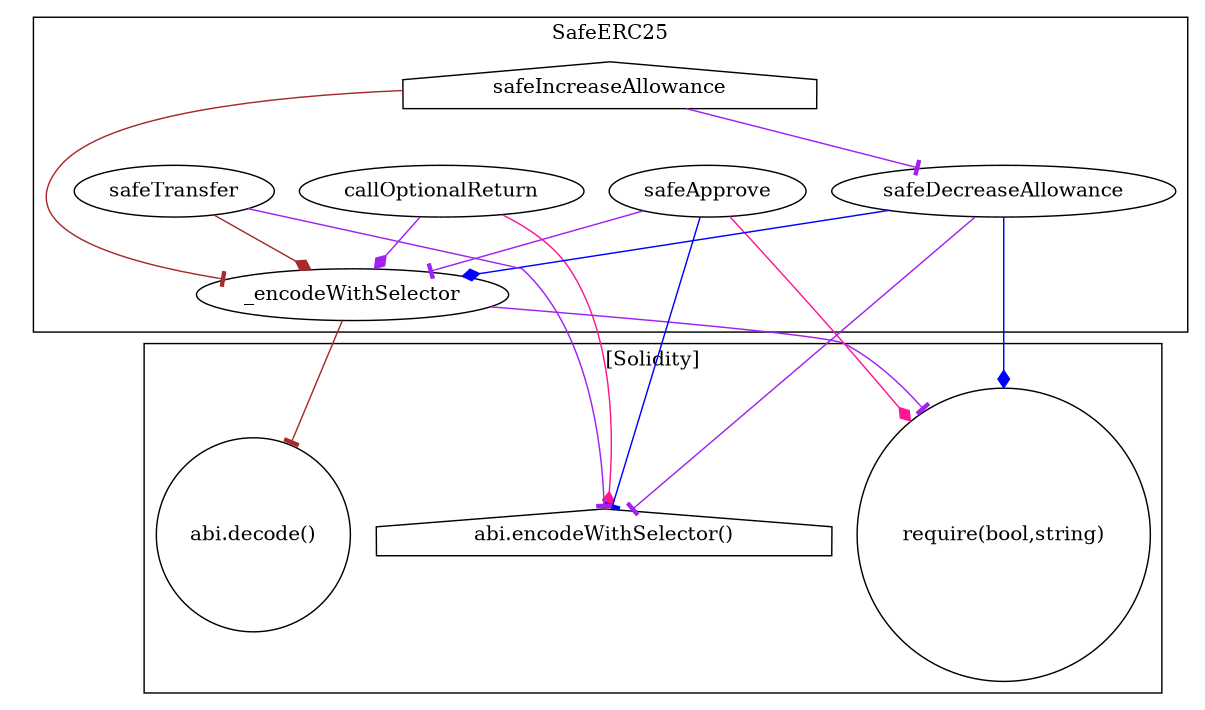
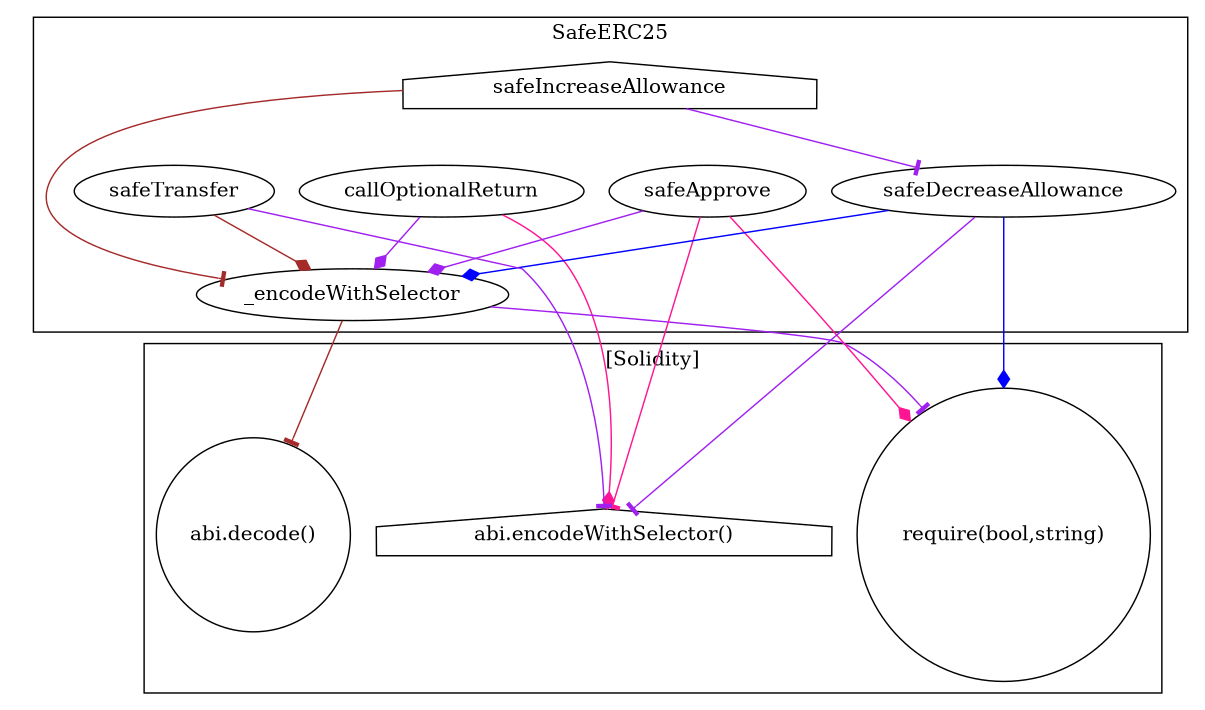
edge "safeApprove" -> "_encodeWithSelector": arrowhead tee -> diamond
edge "safeApprove" -> "abi.encodeWithSelector()": color blue -> deeppink
